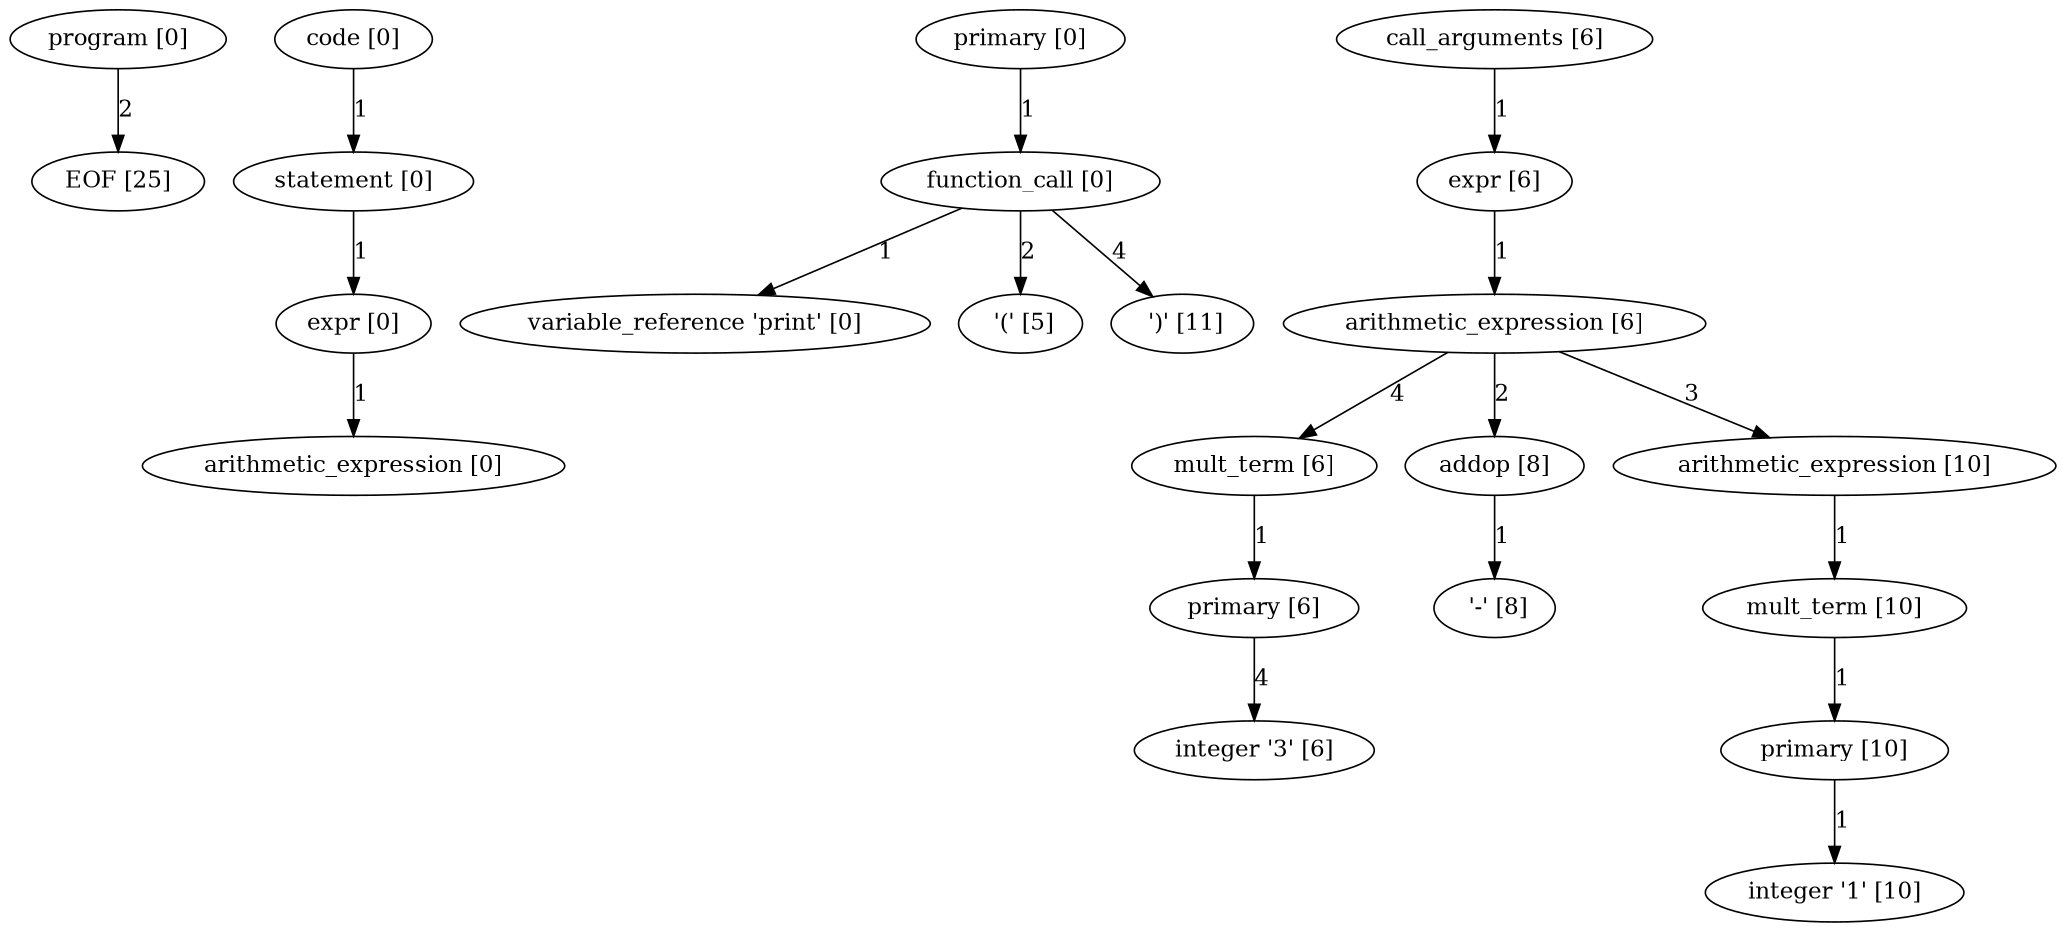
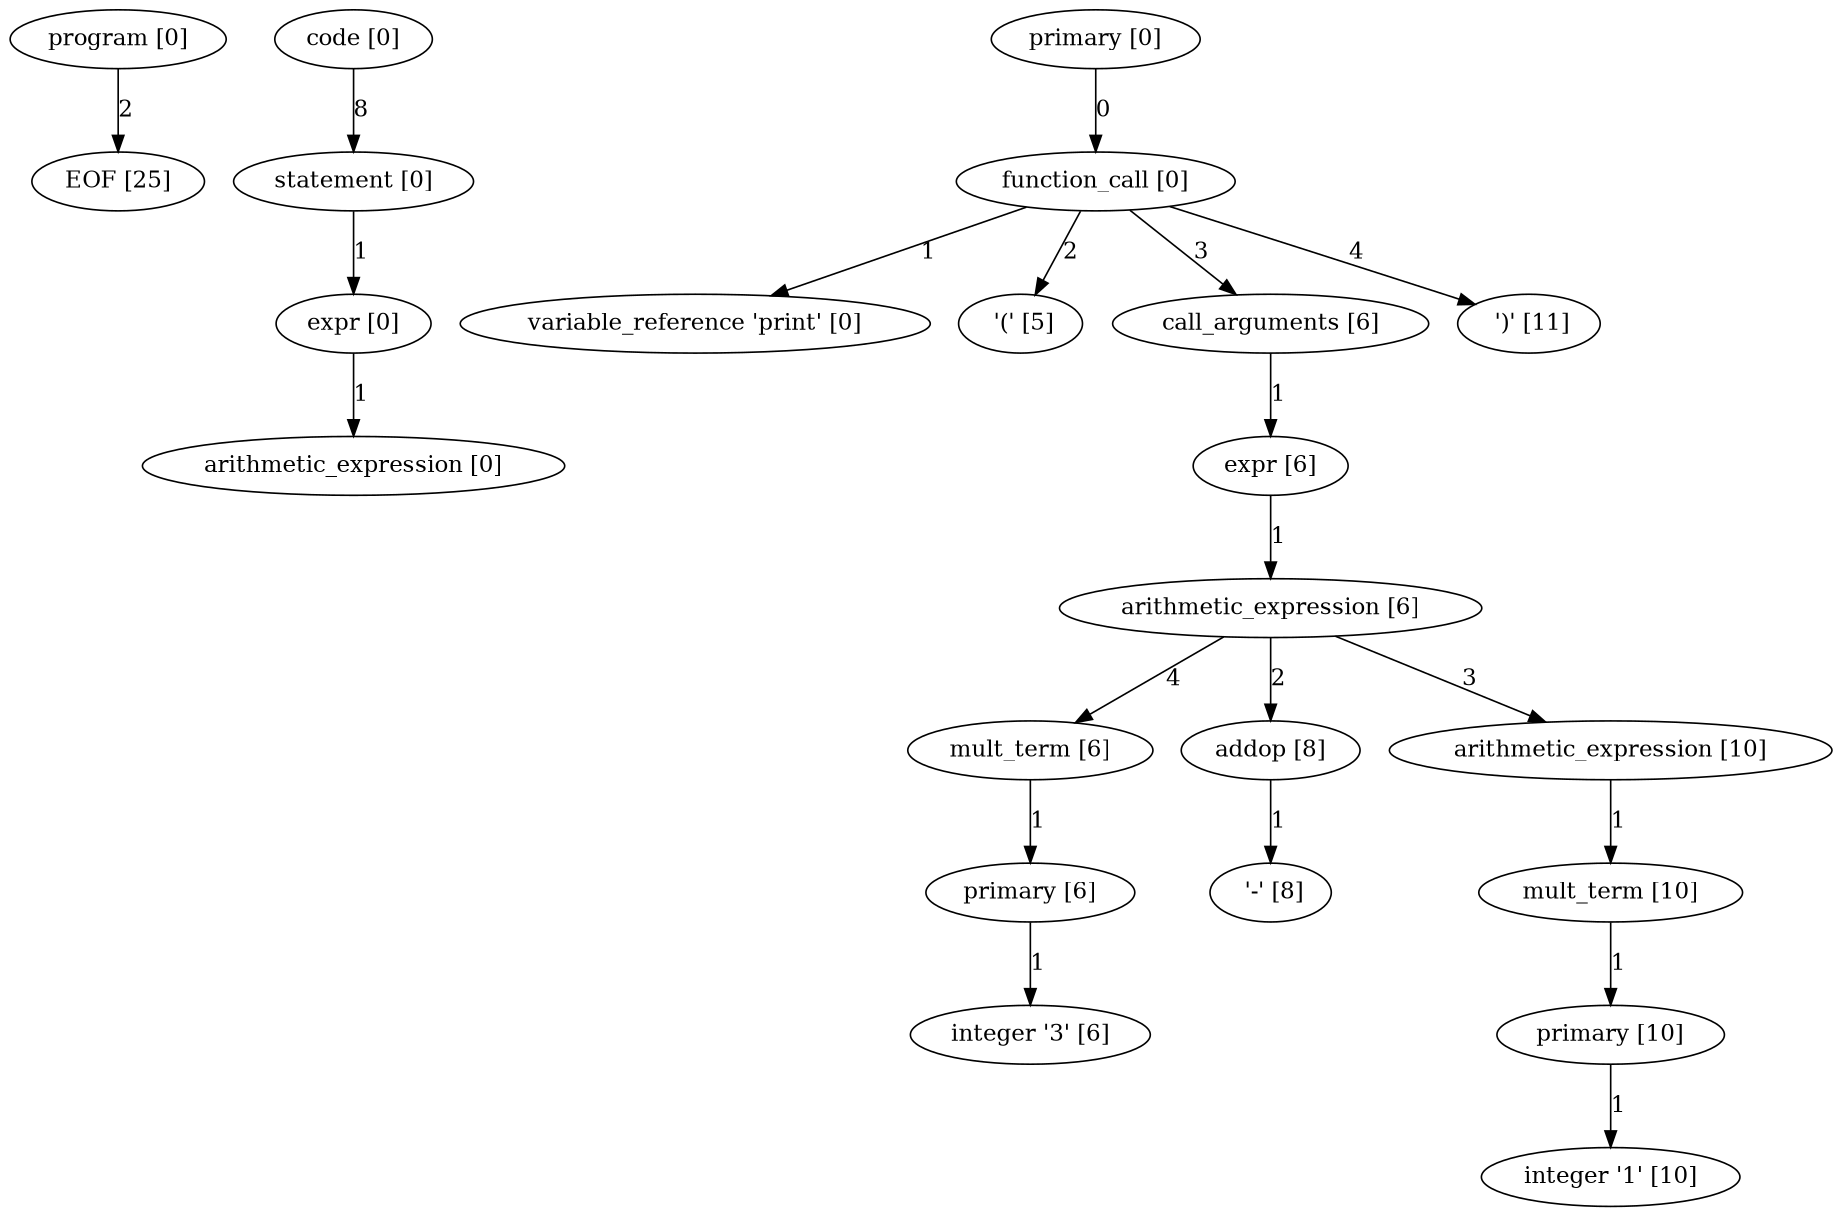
edge "code [0]" -> "statement [0]": label "1" -> "8"
edge "primary [0]" -> "function_call [0]": label "1" -> "0"
edge "function_call [0]" -> "call_arguments [6]": added, label "3"
edge "primary [6]" -> "integer '3' [6]": label "4" -> "1"
